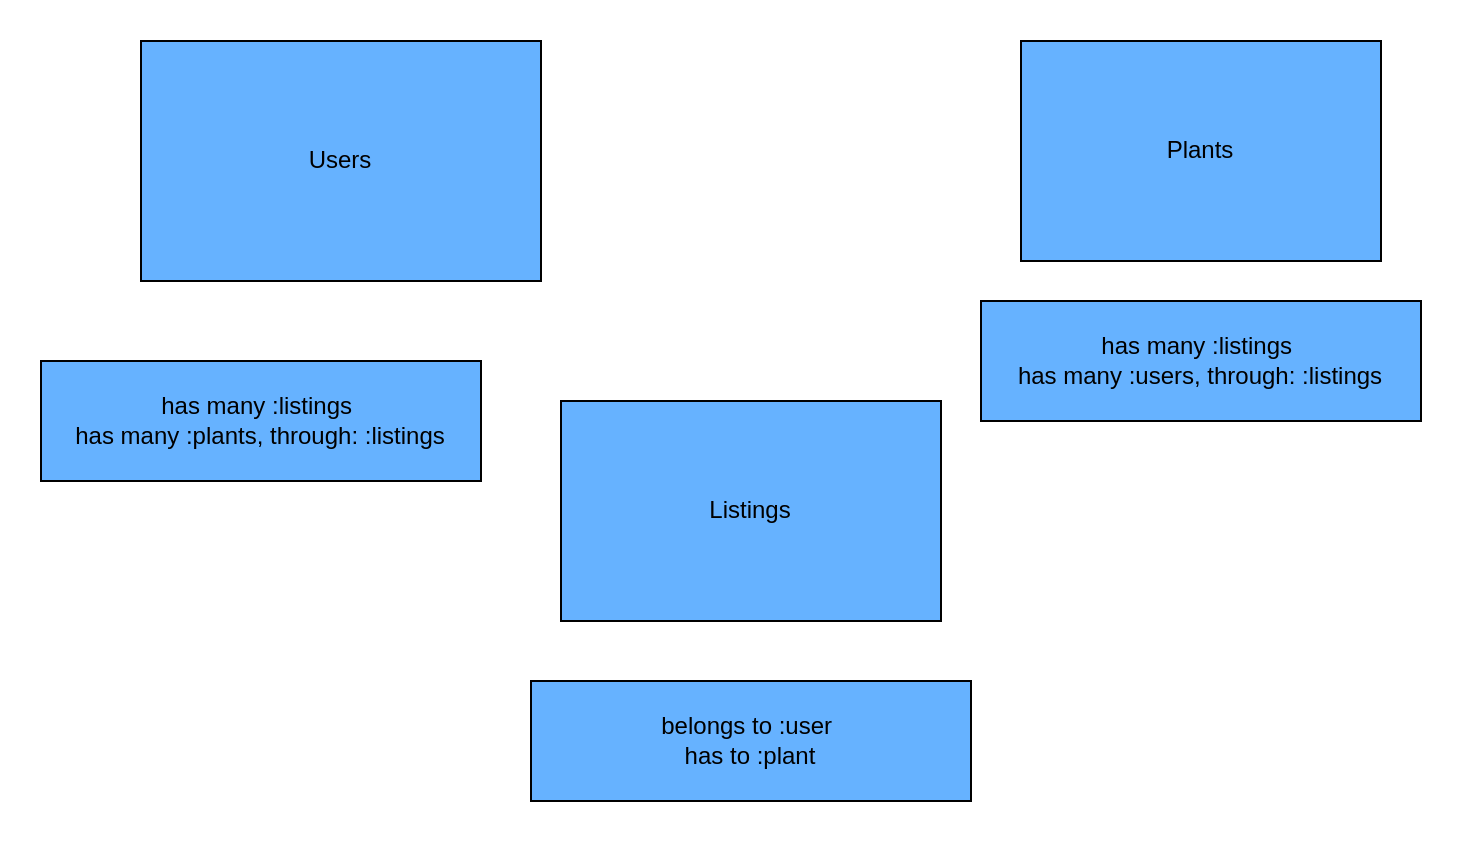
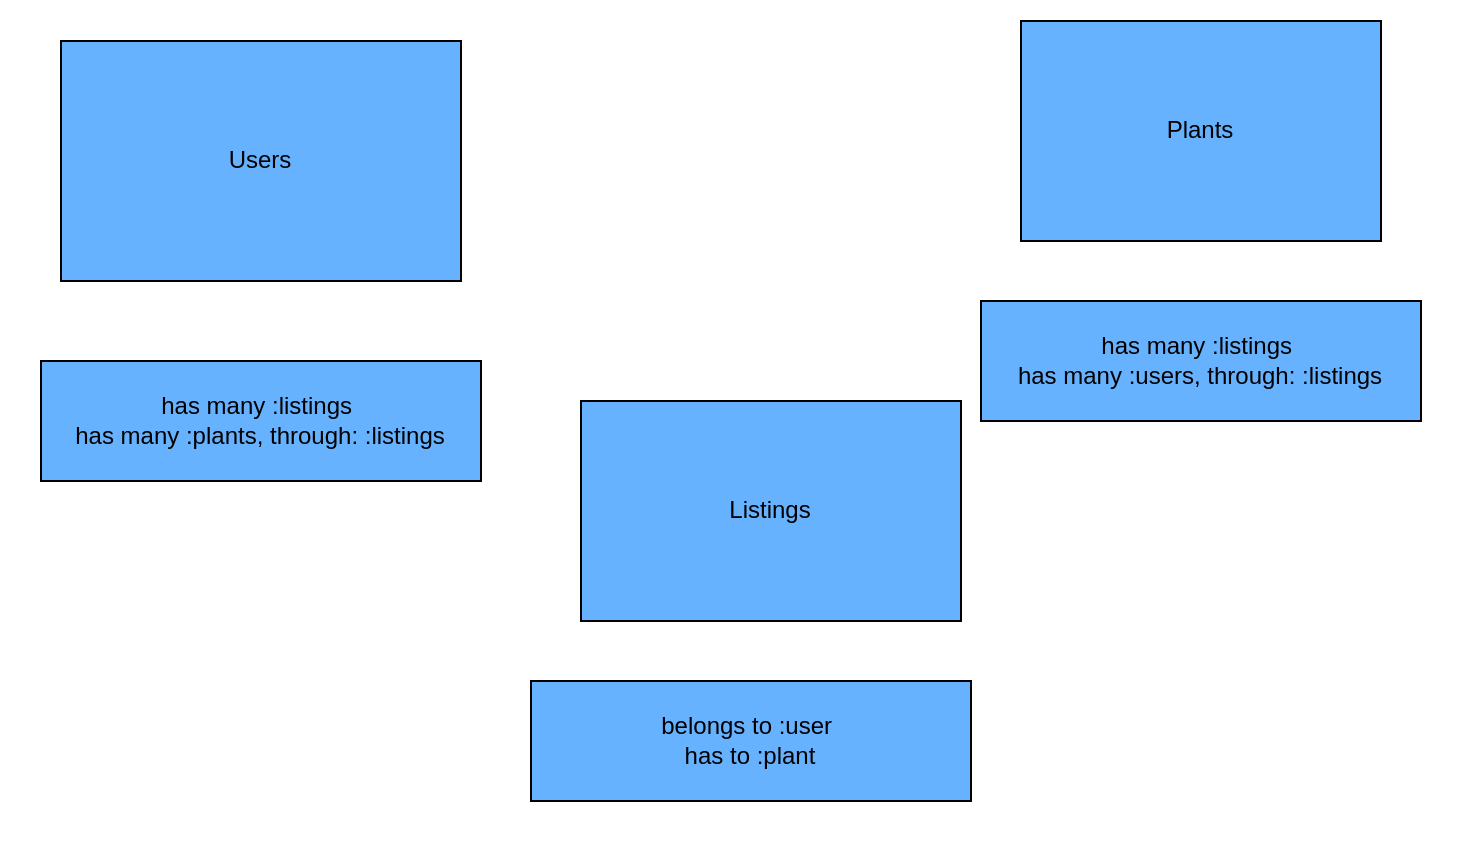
node "Plants": moved (1201, 151) -> (1201, 131)
node "Users": moved (341, 161) -> (261, 161)
node "Listings": moved (751, 511) -> (771, 511)
